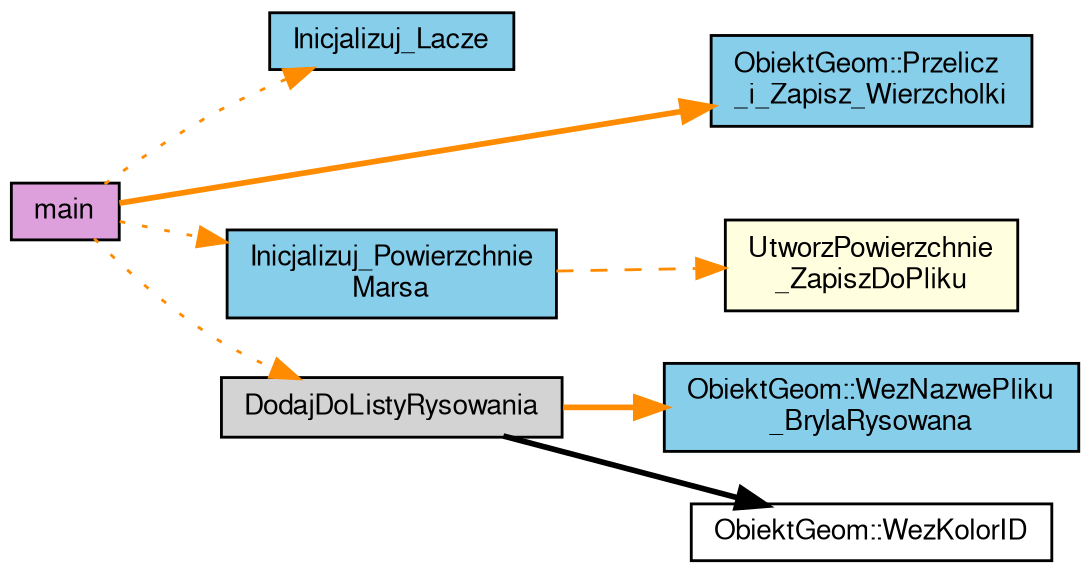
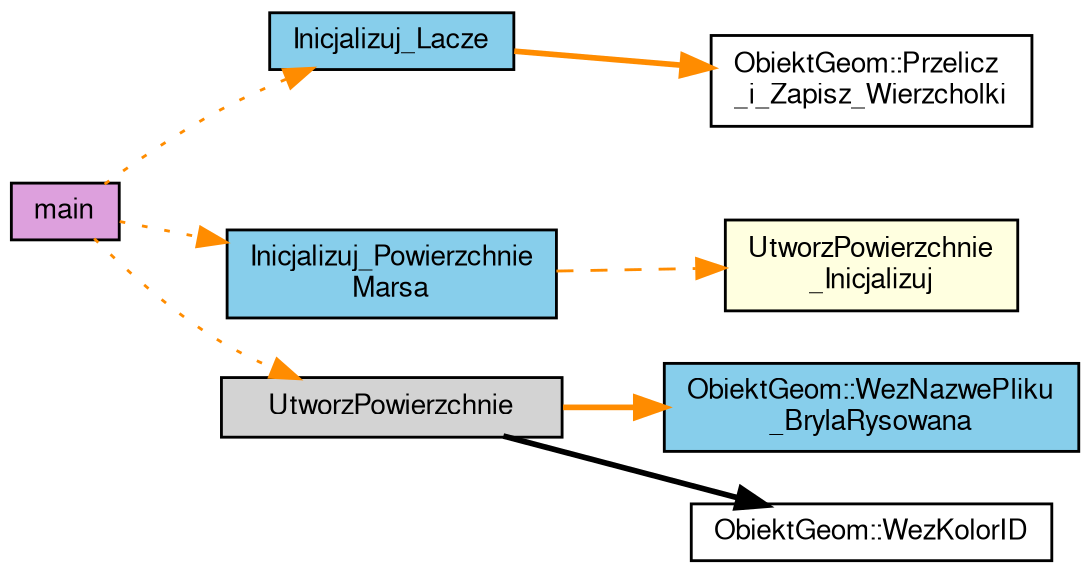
node "ObiektGeom::Przelicz _i_Zapisz_Wierzcholki": fillcolor skyblue -> white
edge "main" -> "ObiektGeom::Przelicz _i_Zapisz_Wierzcholki": now "Inicjalizuj_Lacze" -> "ObiektGeom::Przelicz _i_Zapisz_Wierzcholki"
node "UtworzPowierzchnie _ZapiszDoPliku": label "UtworzPowierzchnie _ZapiszDoPliku" -> "UtworzPowierzchnie _Inicjalizuj"
node "DodajDoListyRysowania": label "DodajDoListyRysowania" -> "UtworzPowierzchnie"
